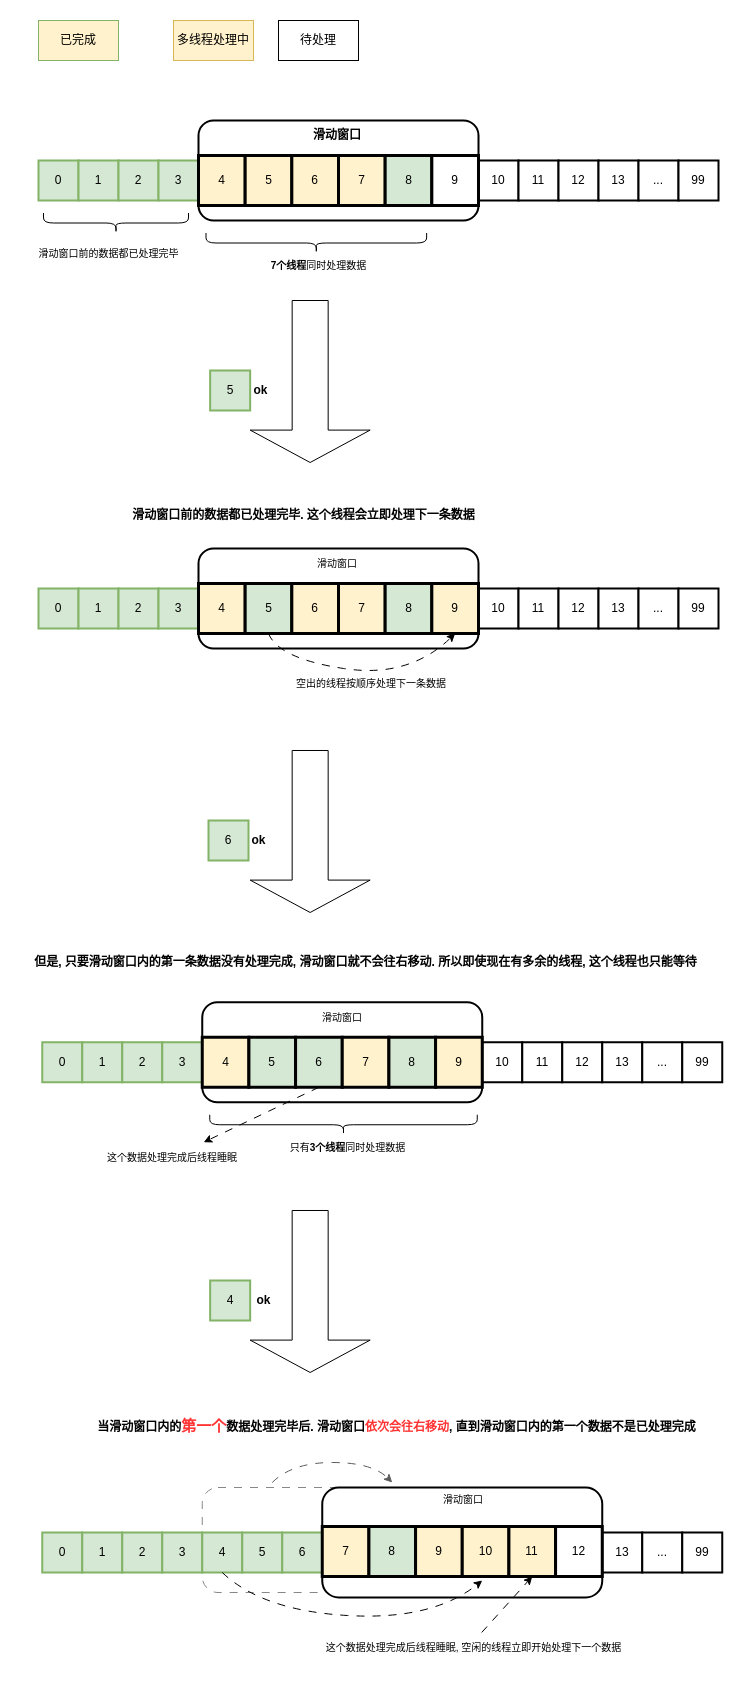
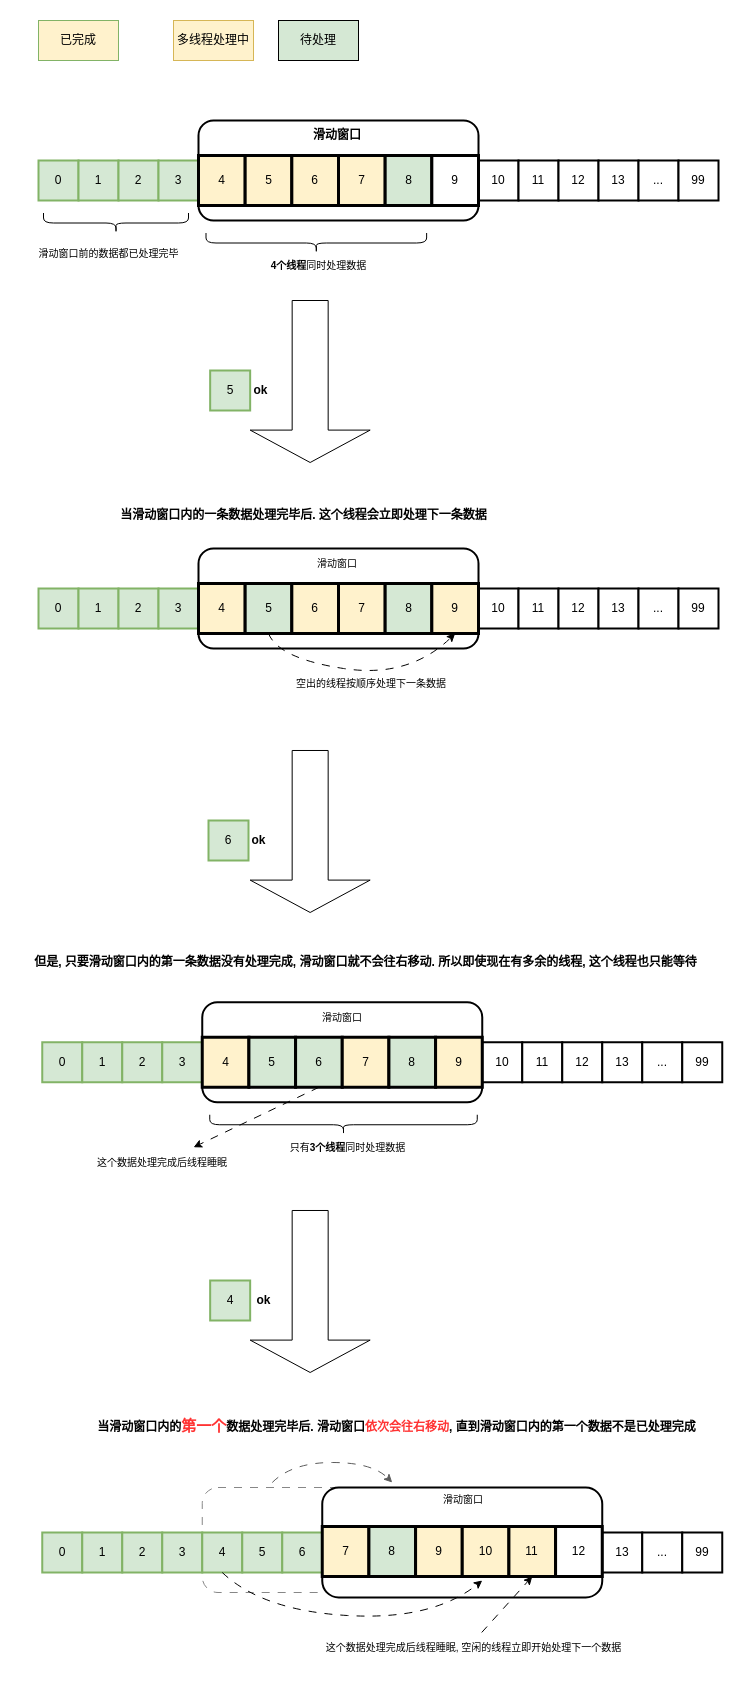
node "待处理": fillcolor #ffffff -> #d5e8d4
node "7个线程同时处理数据": label "7个线程同时处理数据" -> "4个线程同时处理数据"
node "滑动窗口前的数据都已处理完毕. 这个线程会立即处理下一条数据": label "滑动窗口前的数据都已处理完毕. 这个线程会立即处理下一条数据" -> "当滑动窗口内的一条数据处理完毕后. 这个线程会立即处理下一条数据"
node "这个数据处理完成后线程睡眠": moved (172, 1157) -> (162, 1162)
